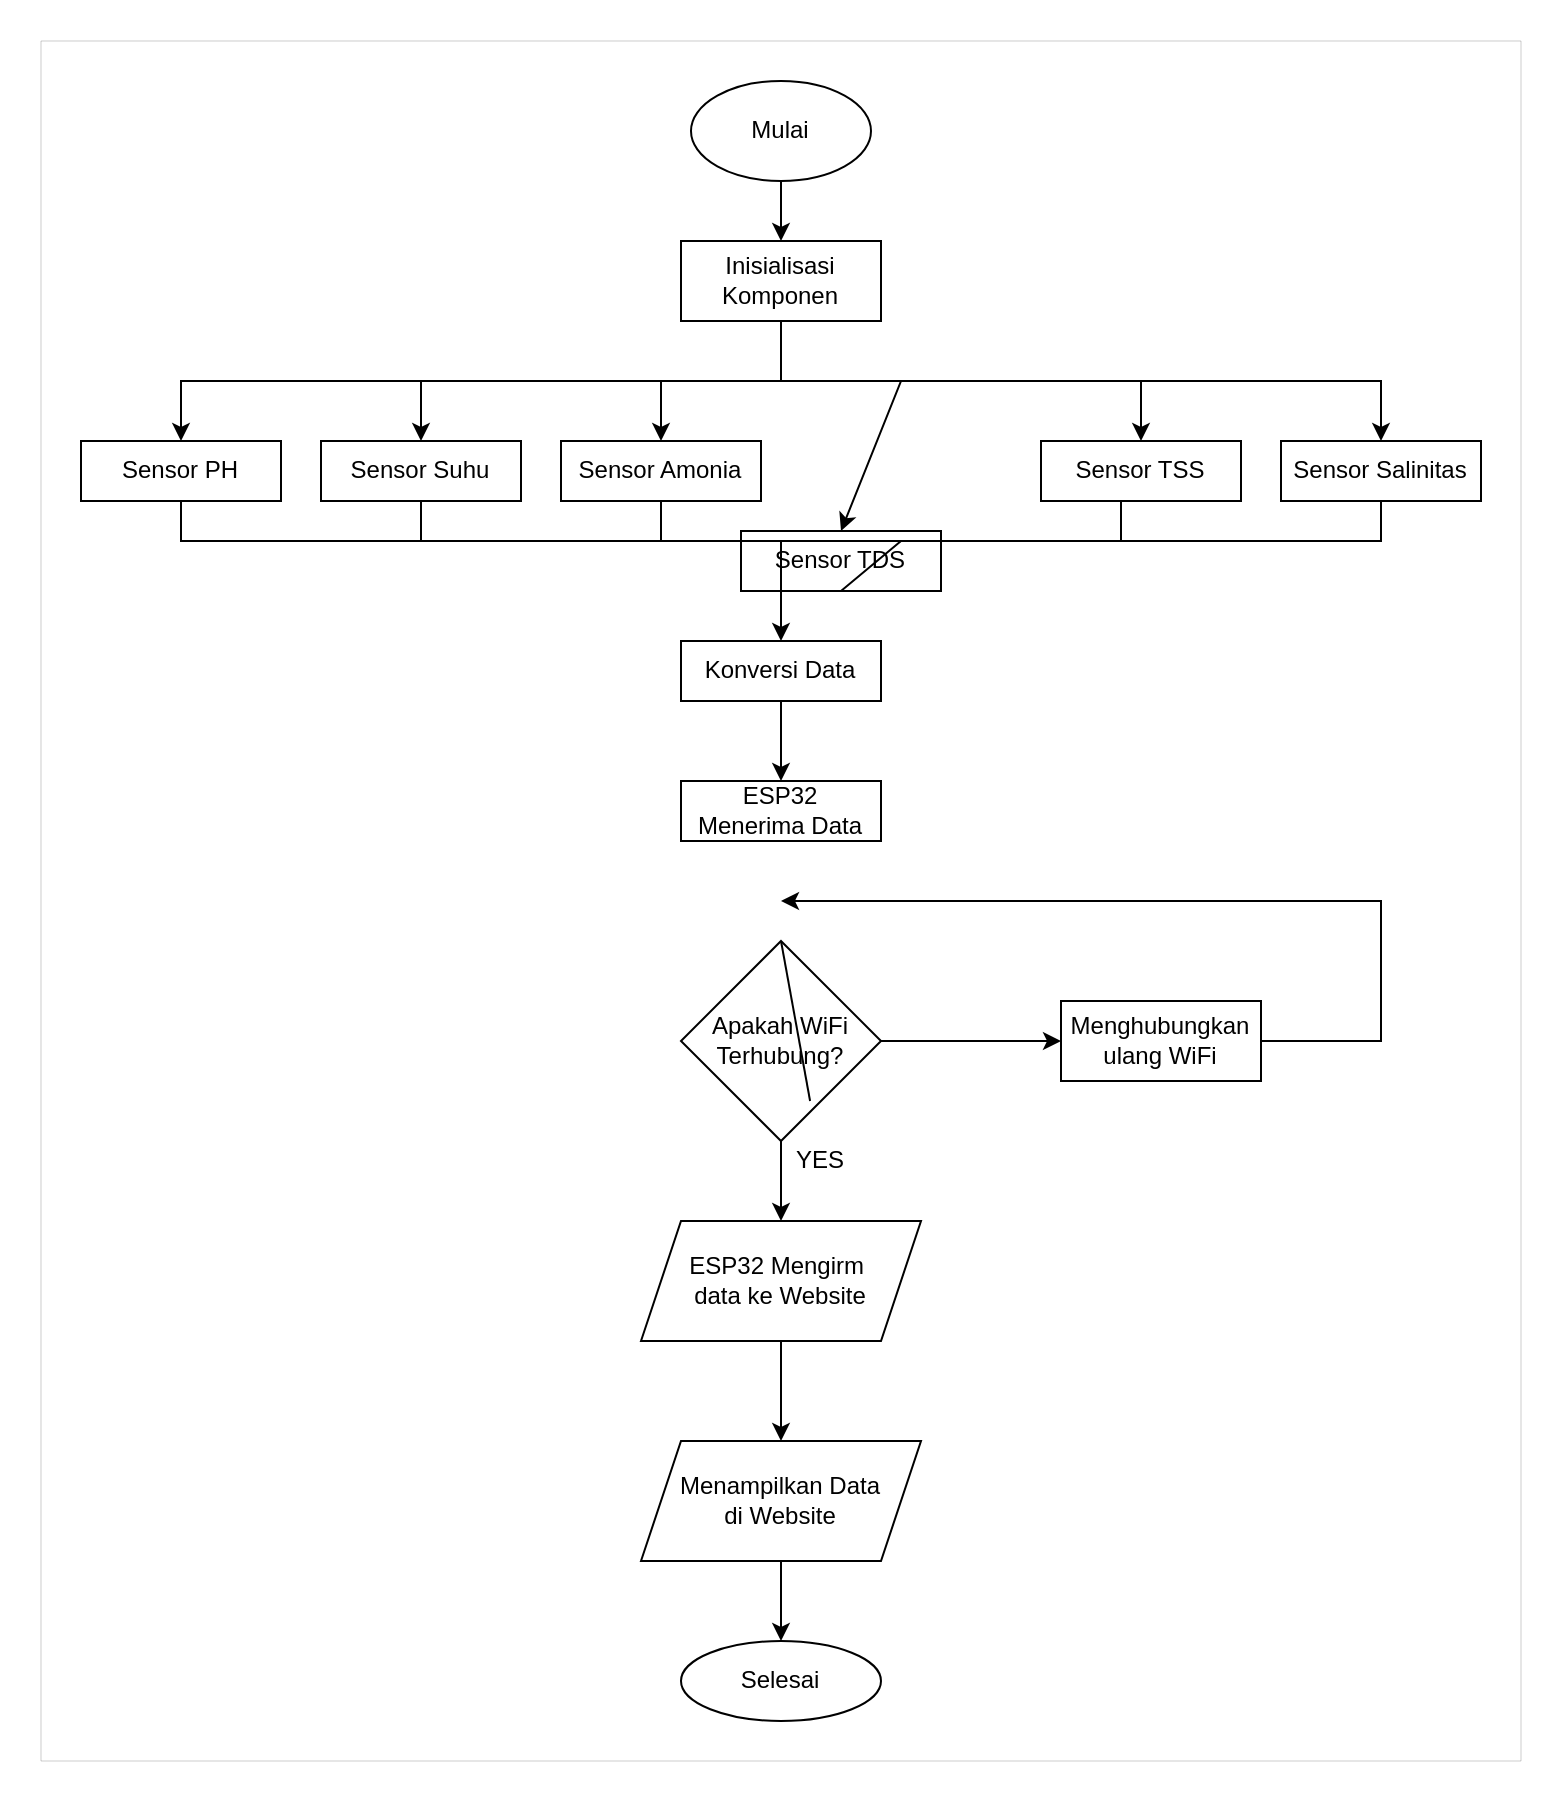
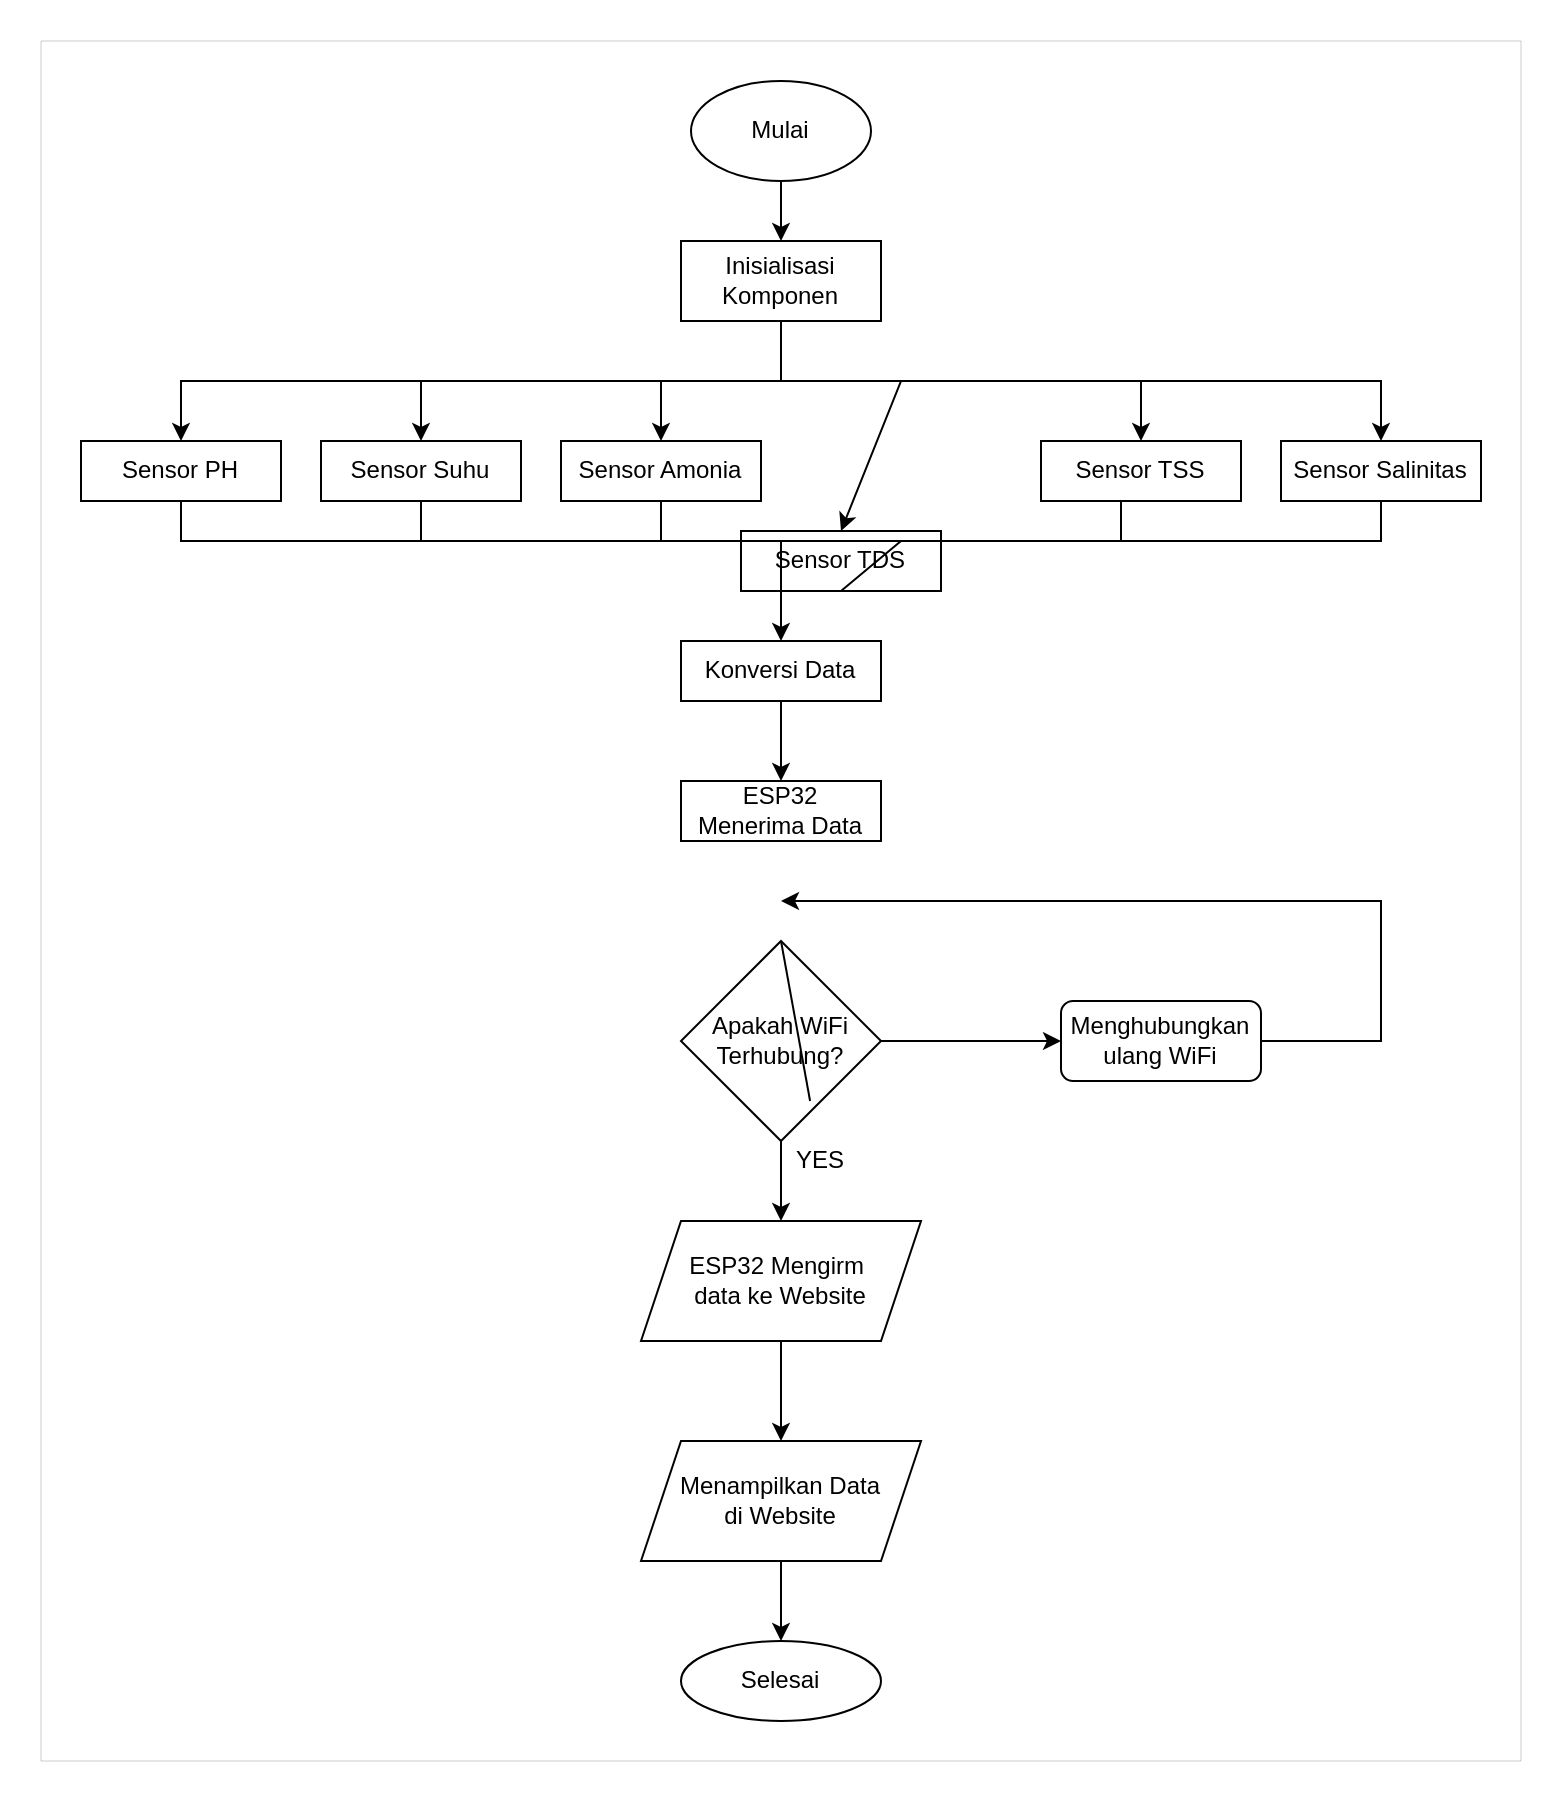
node "Menghubungkan ulang WiFi": shape rectangle -> rounded rectangle
